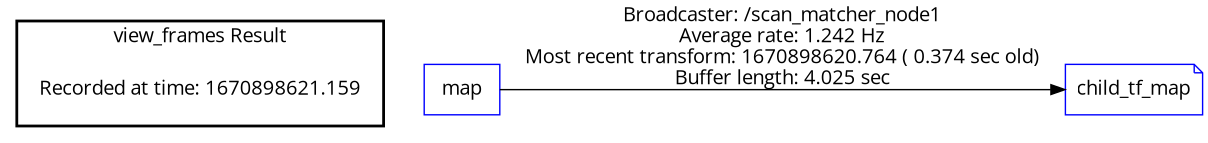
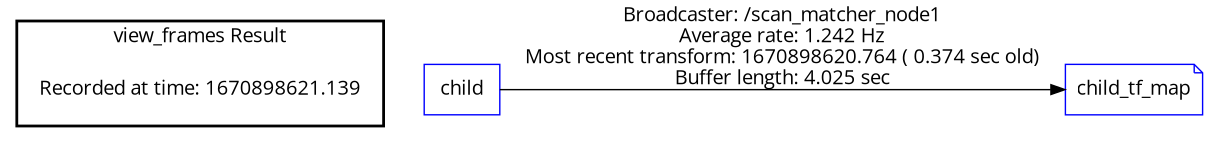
node "Recorded at time: 1670898621.159": label "Recorded at time: 1670898621.159" -> "Recorded at time: 1670898621.139"
node "map": label "map" -> "child"
